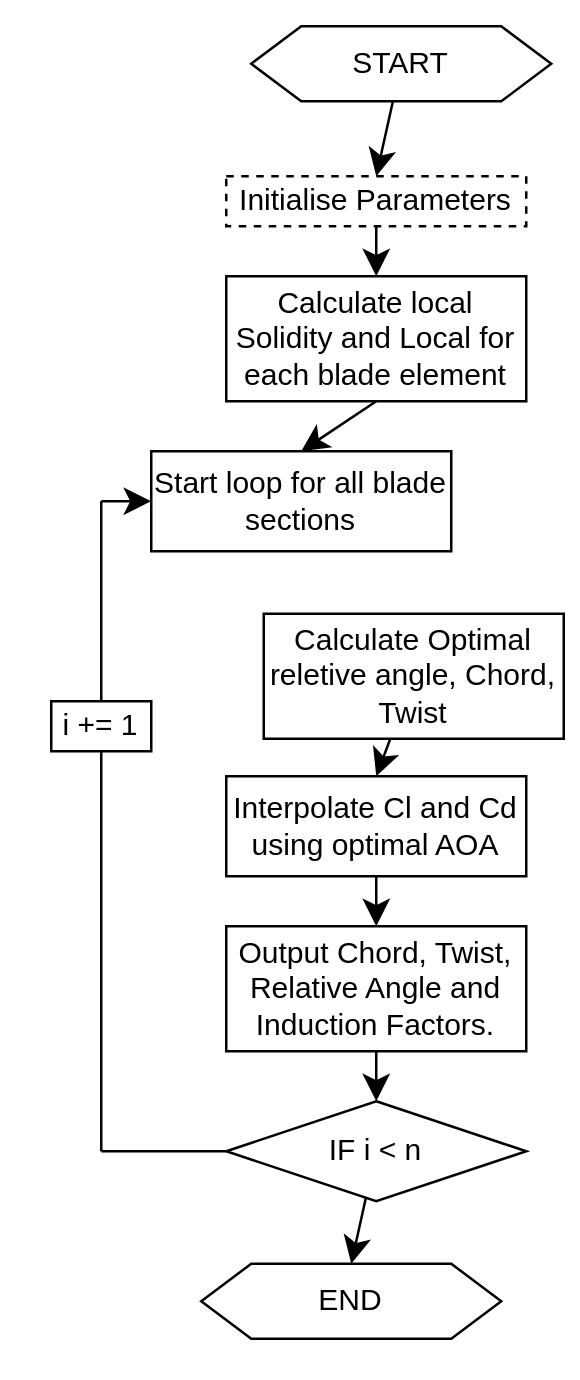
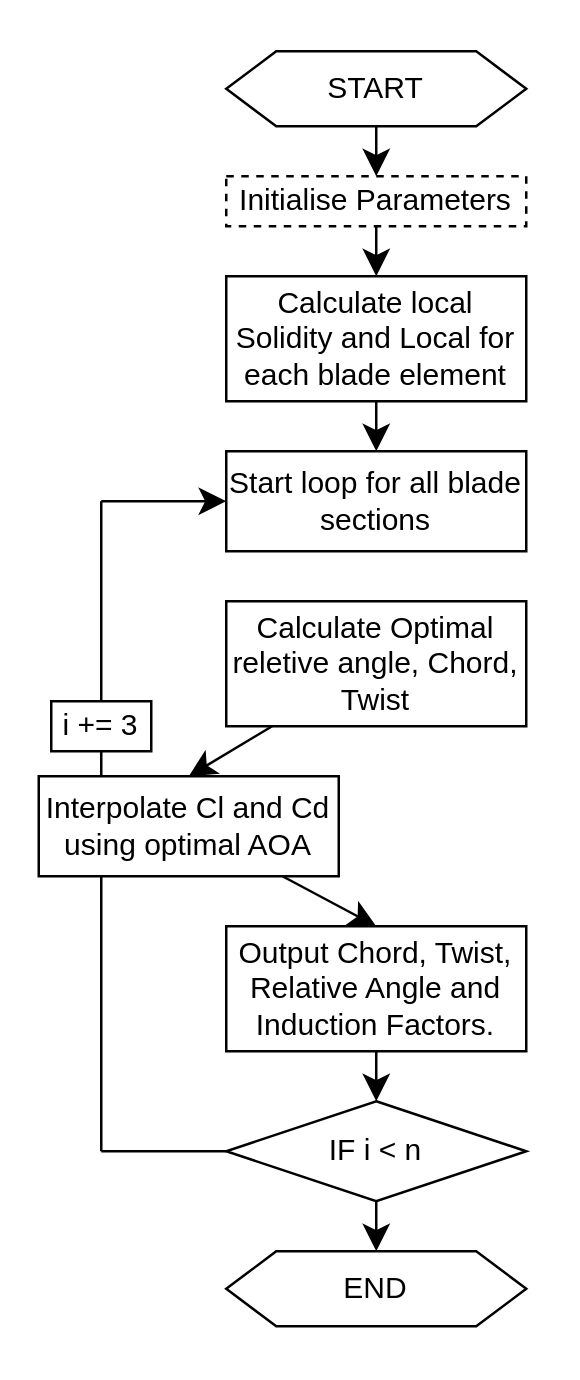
node "START": moved (401, 64) -> (376, 89)
node "Start loop for all blade sections": moved (301, 501) -> (376, 501)
node "Calculate Optimal reletive angle, Chord, Twist": moved (414, 676) -> (376, 664)
node "i += 1": label "i += 1" -> "i += 3"
node "Interpolate Cl and Cd using optimal AOA": moved (376, 826) -> (189, 826)
node "END": moved (351, 1301) -> (376, 1289)
